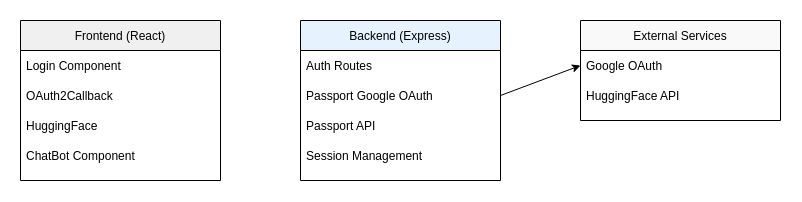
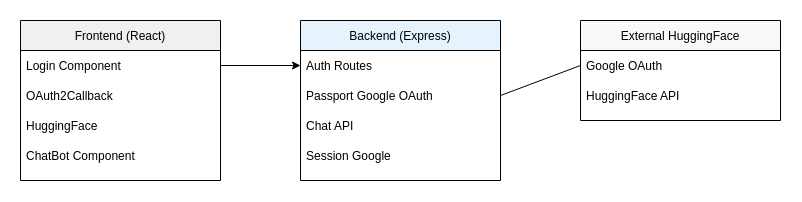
node "External Services": label "External Services" -> "External HuggingFace"
edge "Login Component" -> "Auth Routes": added
edge "Passport Google OAuth" -> "Google OAuth": arrowhead classic -> none
node "Passport API": label "Passport API" -> "Chat API"
node "Session Management": label "Session Management" -> "Session Google"
